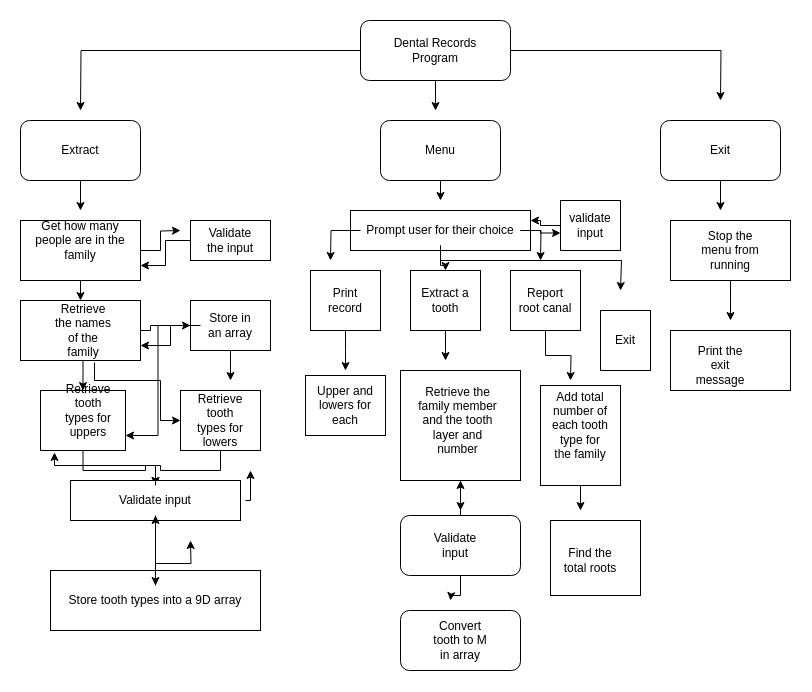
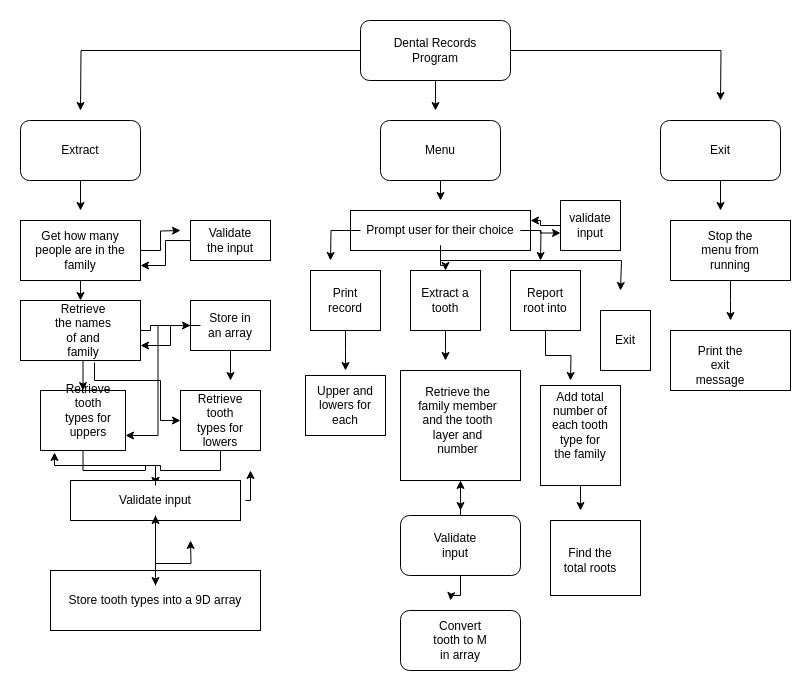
node "Get how many people are in the family": moved (81, 241) -> (81, 251)
node "Report root canal": label "Report root canal" -> "Report root into"
node "Retrieve the names of the family": label "Retrieve the names of the family" -> "Retrieve the names of and family"
